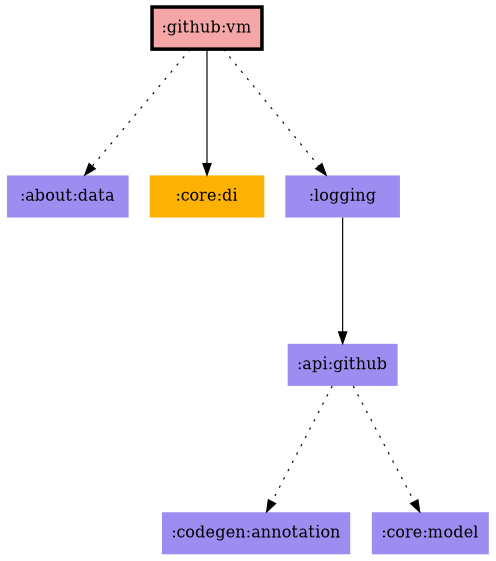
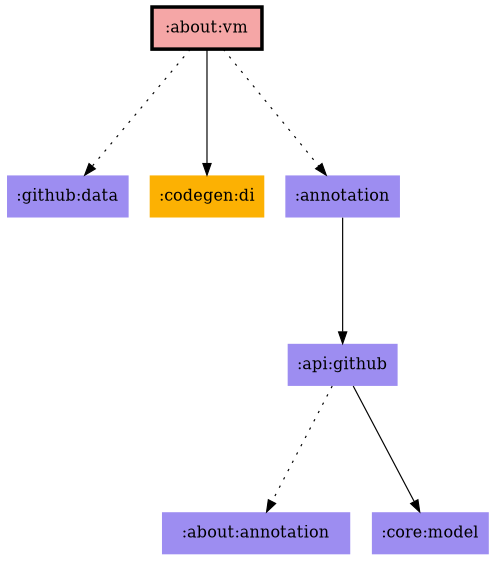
node ":github:vm": label ":github:vm" -> ":about:vm"
node ":about:data": label ":about:data" -> ":github:data"
node ":core:di": label ":core:di" -> ":codegen:di"
node ":logging": label ":logging" -> ":annotation"
edge ":api:github" -> ":core:model": style dotted -> solid
node ":codegen:annotation": label ":codegen:annotation" -> ":about:annotation"
